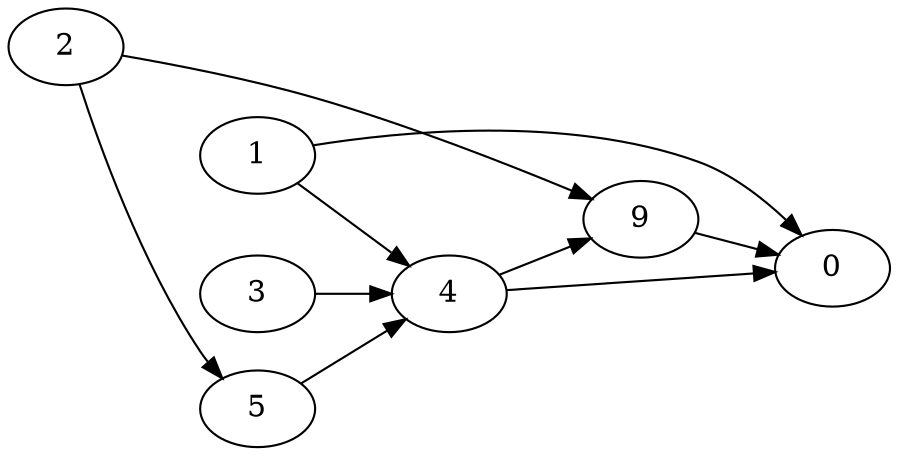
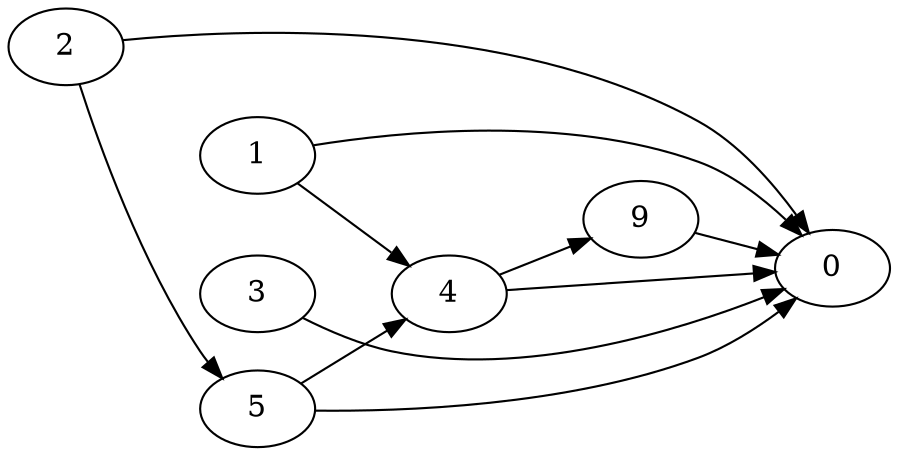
edge "2" -> "9": now "2" -> "0"
edge "3" -> "4": now "3" -> "0"
edge "5" -> "0": added
